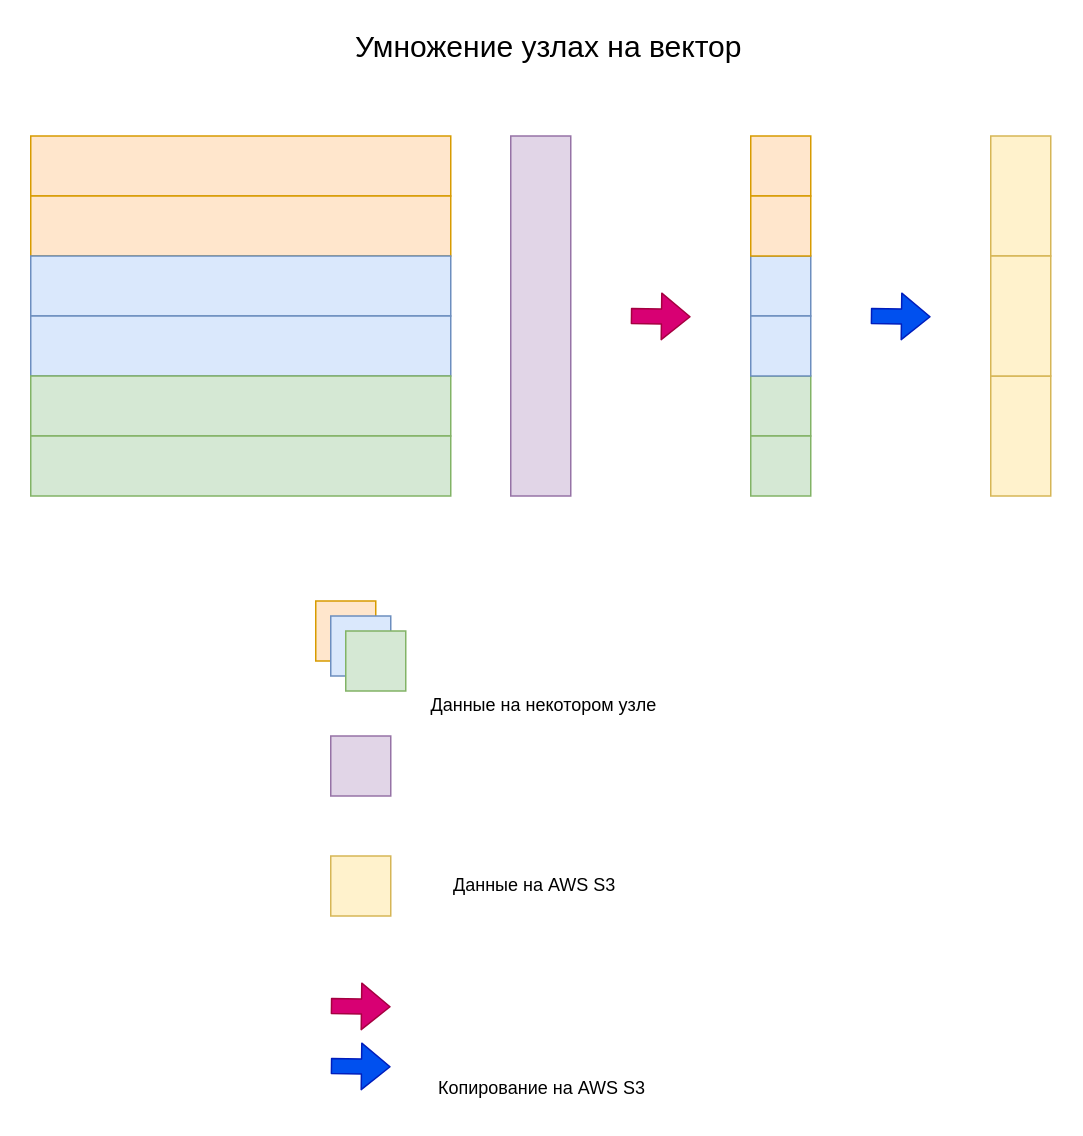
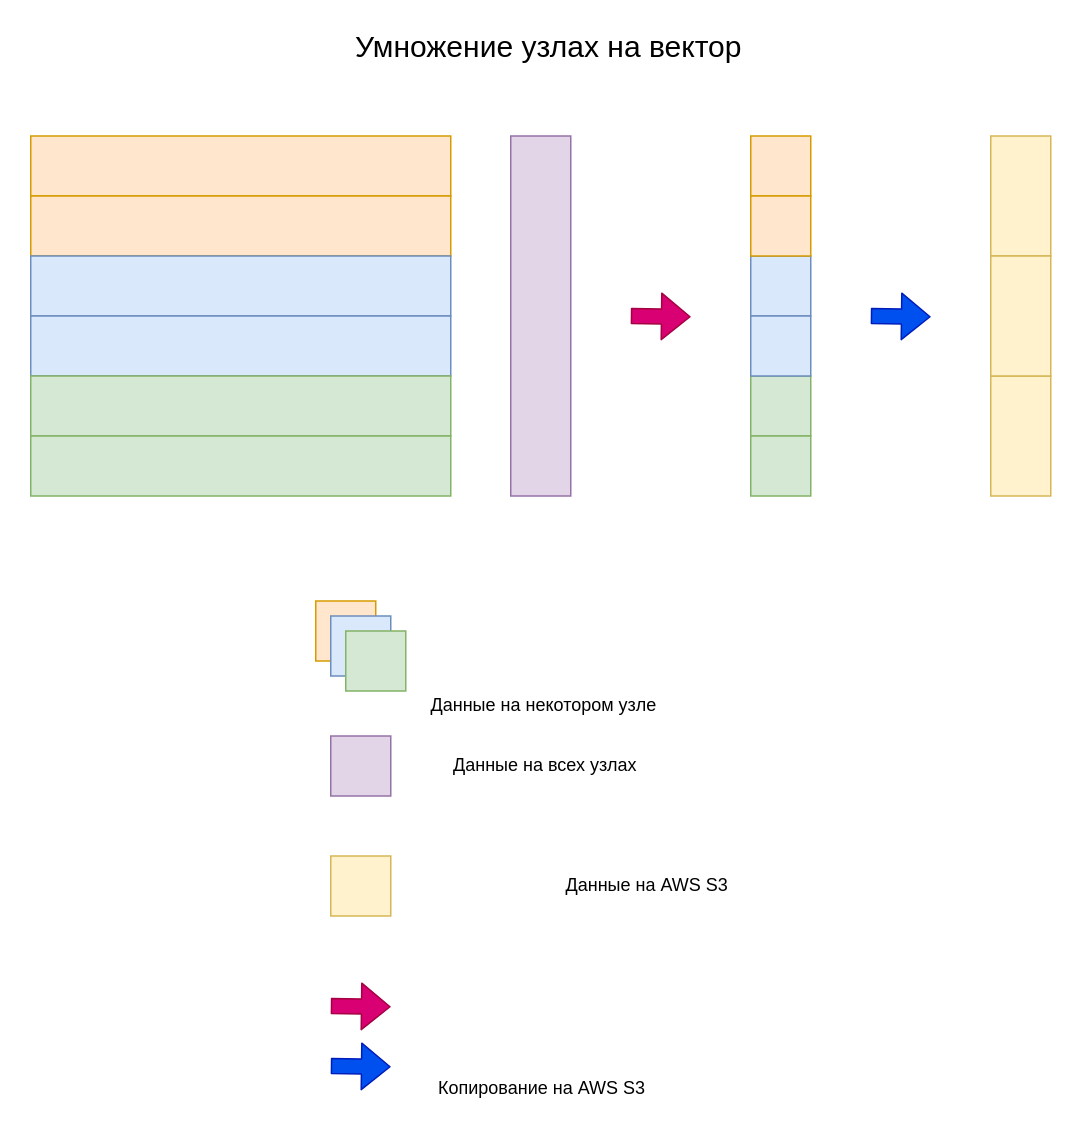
node "Данные на всех узлах": added
node "Данные на AWS S3": moved (541, 886) -> (653, 886)
